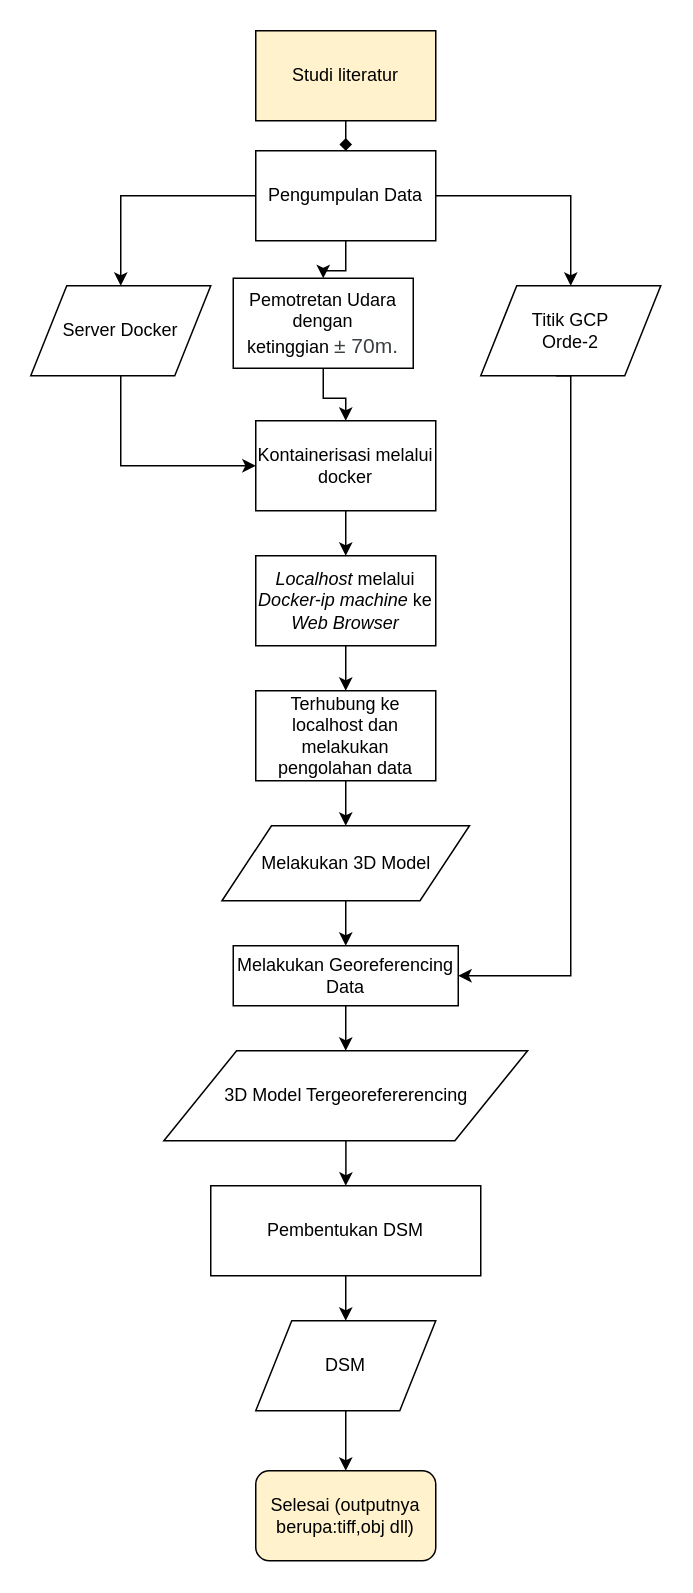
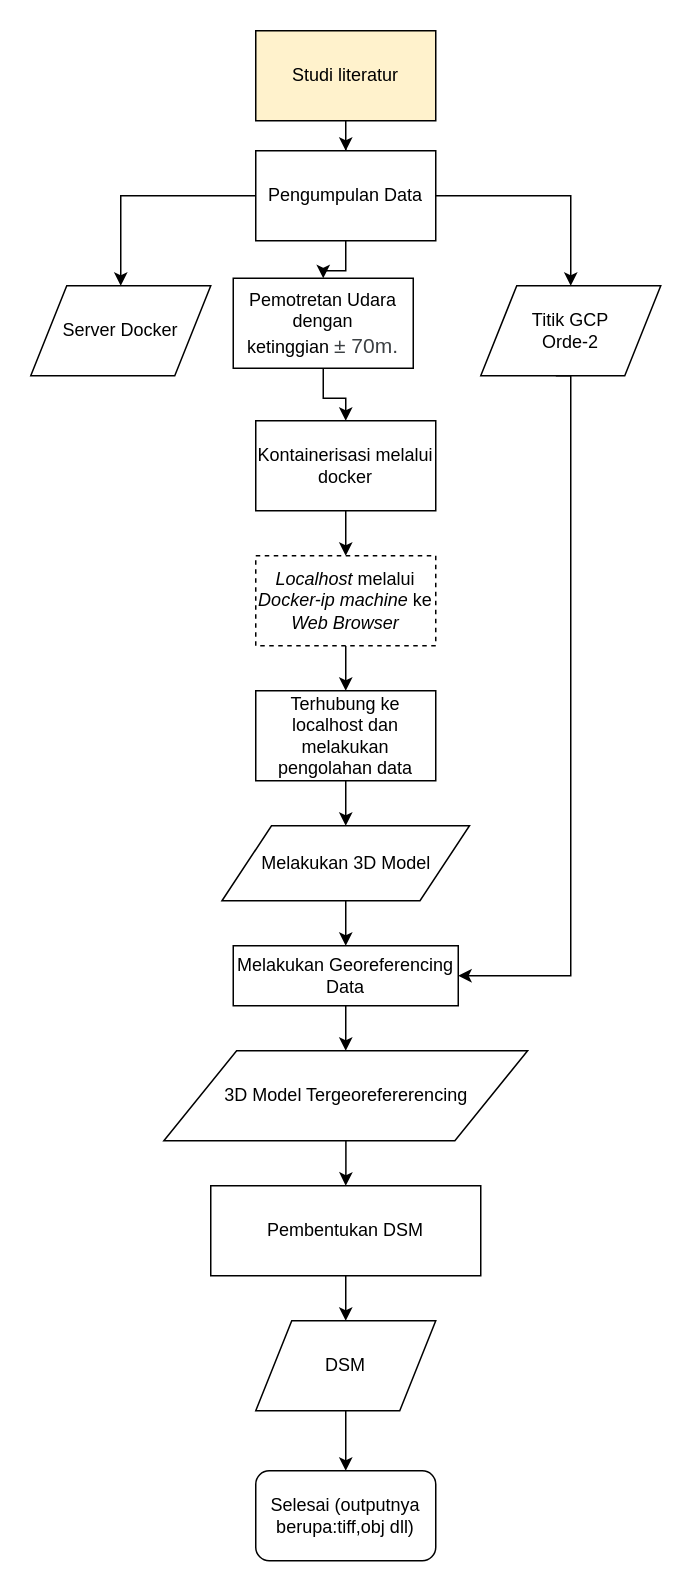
edge "Studi literatur" -> "Pengumpulan Data": arrowhead diamond -> classic
edge "Server Docker" -> "Kontainerisasi melalui docker": removed
node "Localhost melalui Docker-ip machine ke Web Browser": style solid -> dashed
node "Selesai (outputnya berupa:tiff,obj dll)": fillcolor #fff2cc -> #ffffff
